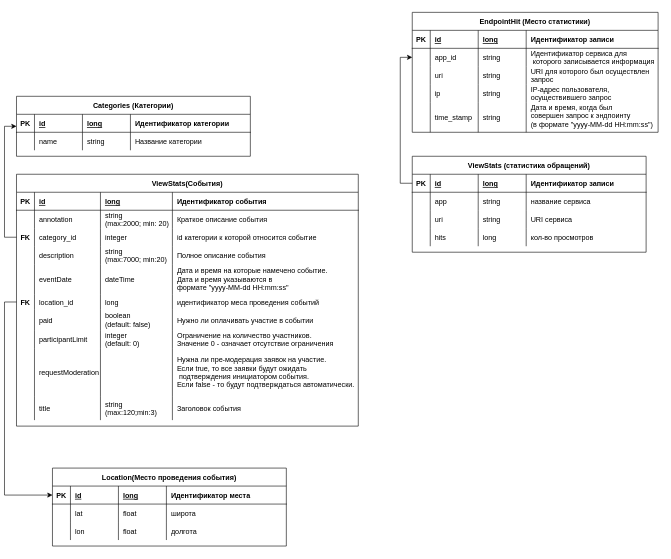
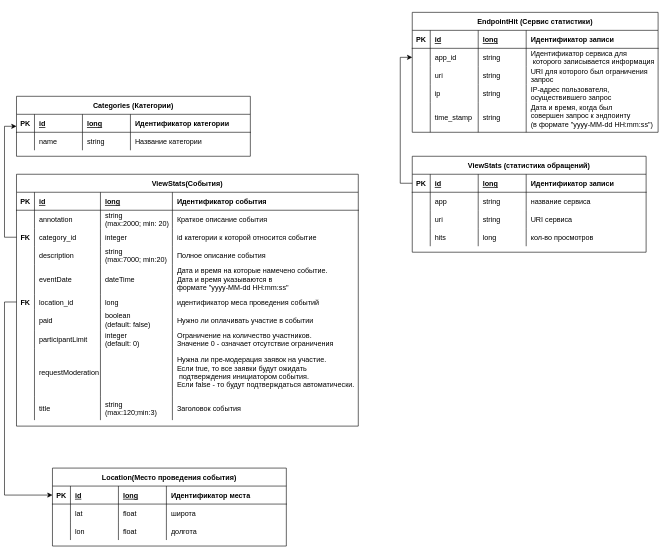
node "EndpointHit (Место статистики)": label "EndpointHit (Место статистики)" -> "EndpointHit (Сервис статистики)"
node "URI для которого был осуществлен запрос": label "URI для которого был осуществлен запрос" -> "URI для которого был ограничения запрос"
